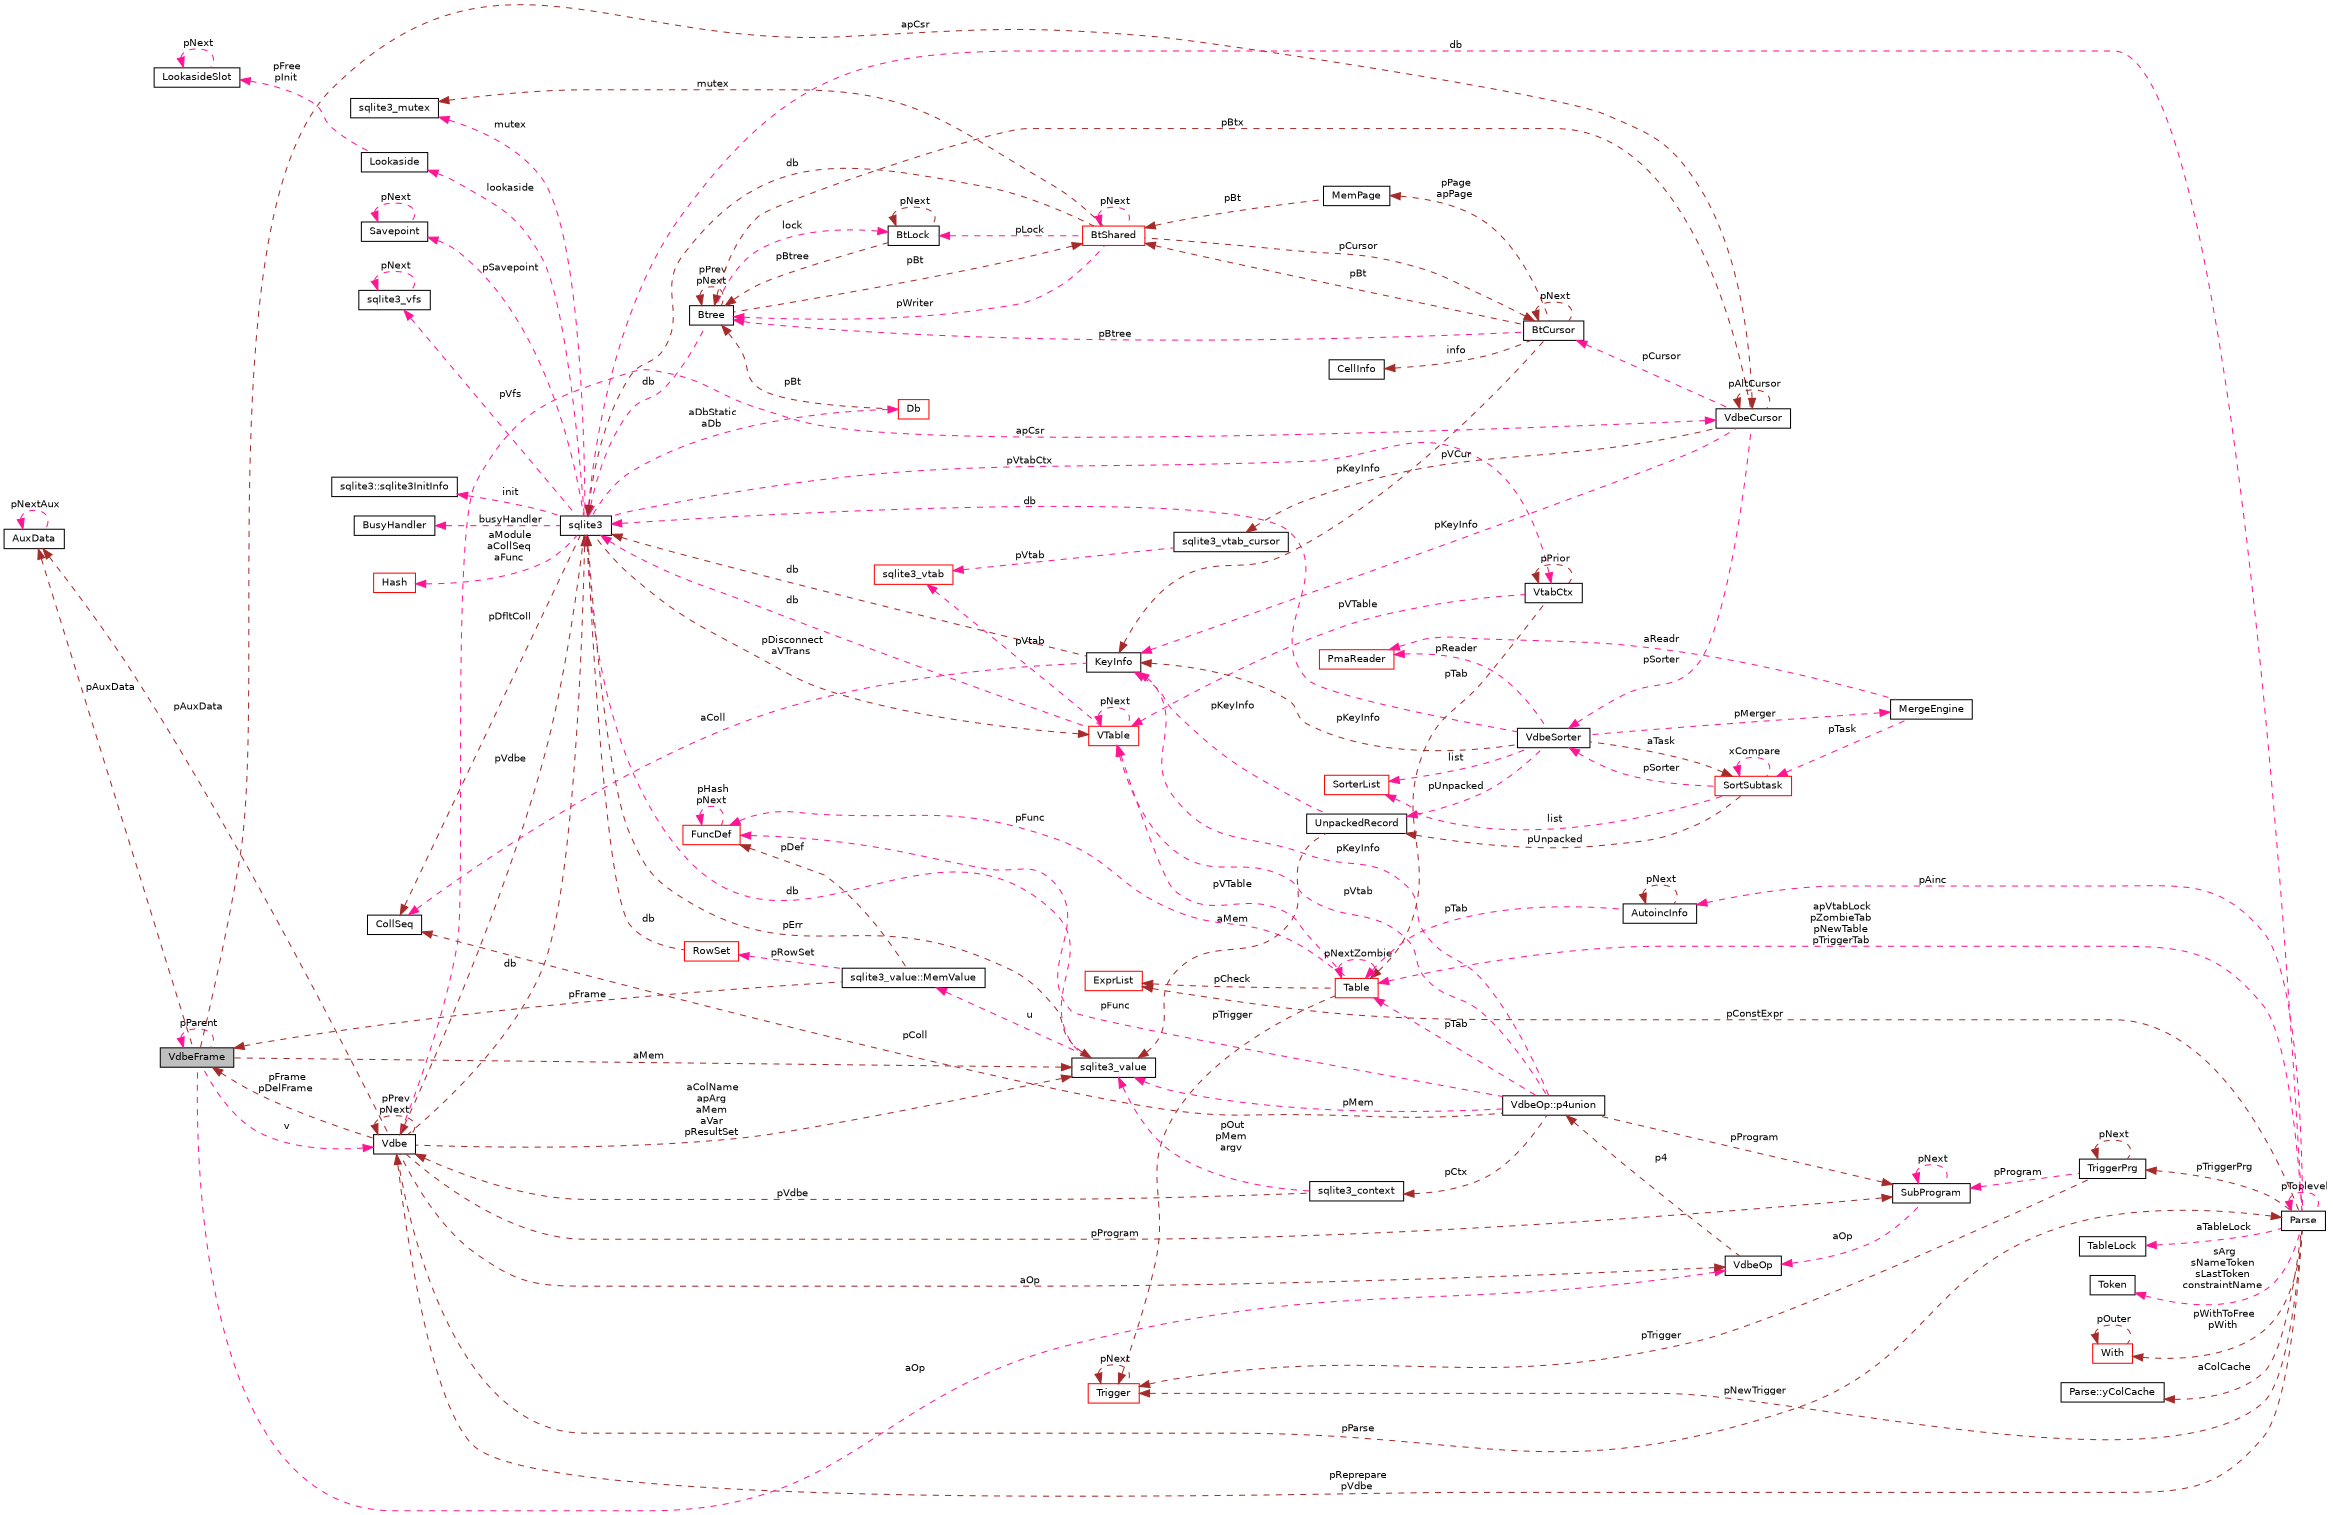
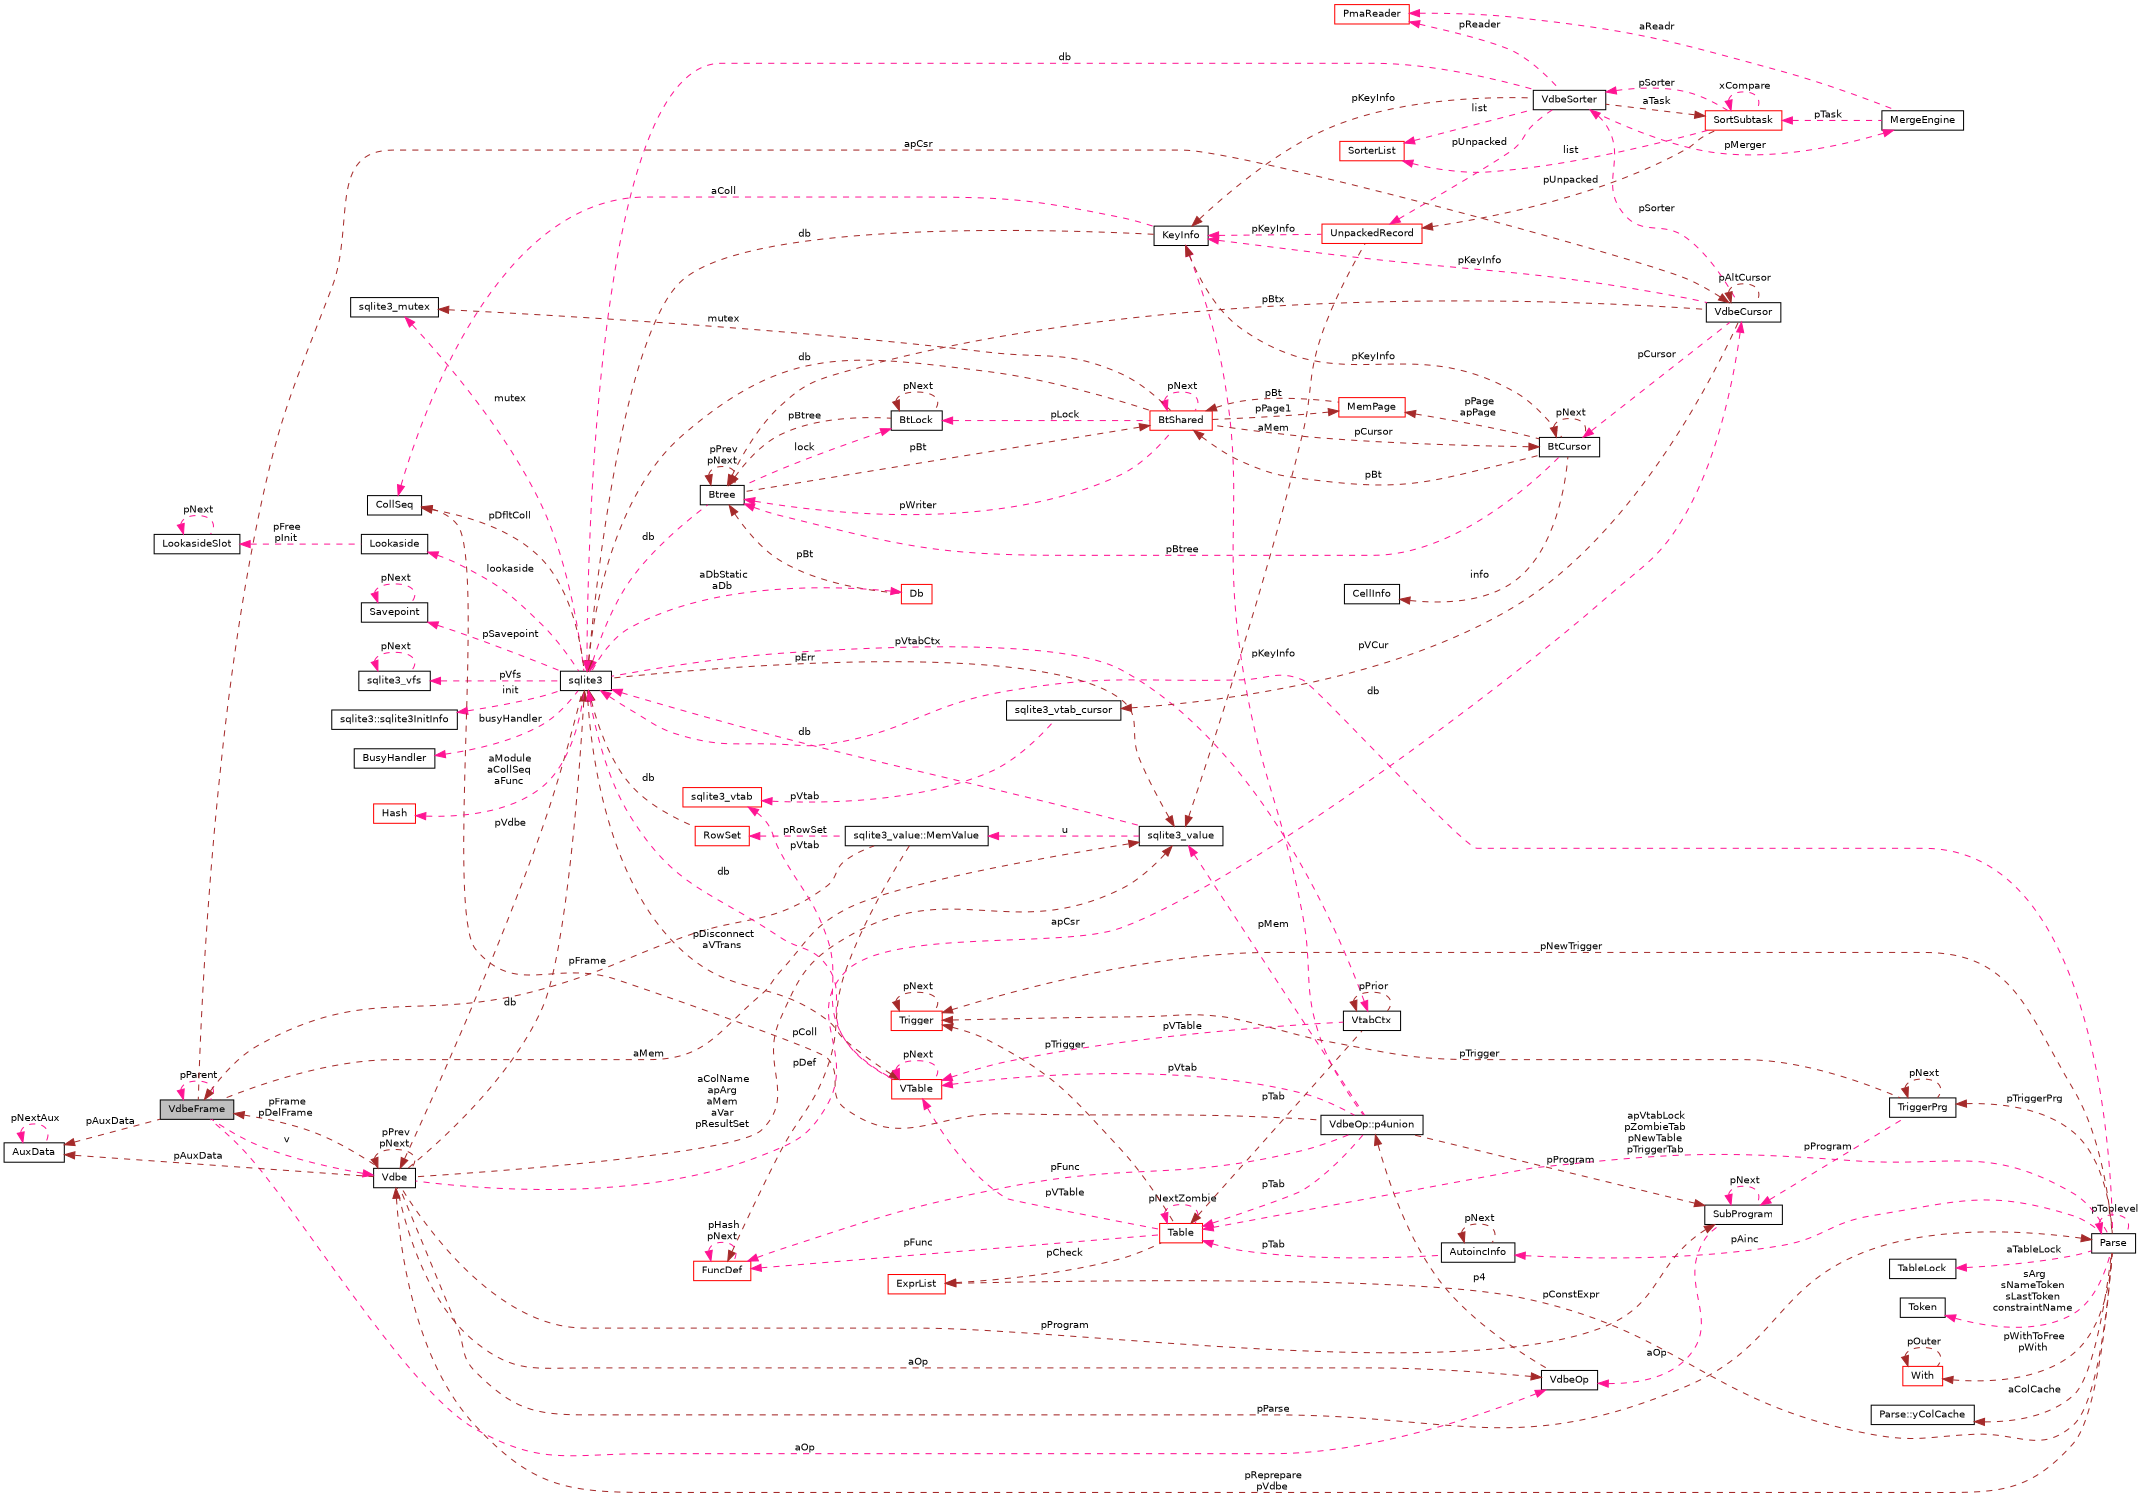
node "MemPage": color black -> red
edge "BtShared" -> "MemPage": added, label "pPage1"
node "UnpackedRecord": color black -> red
node "sqlite3_context": removed
